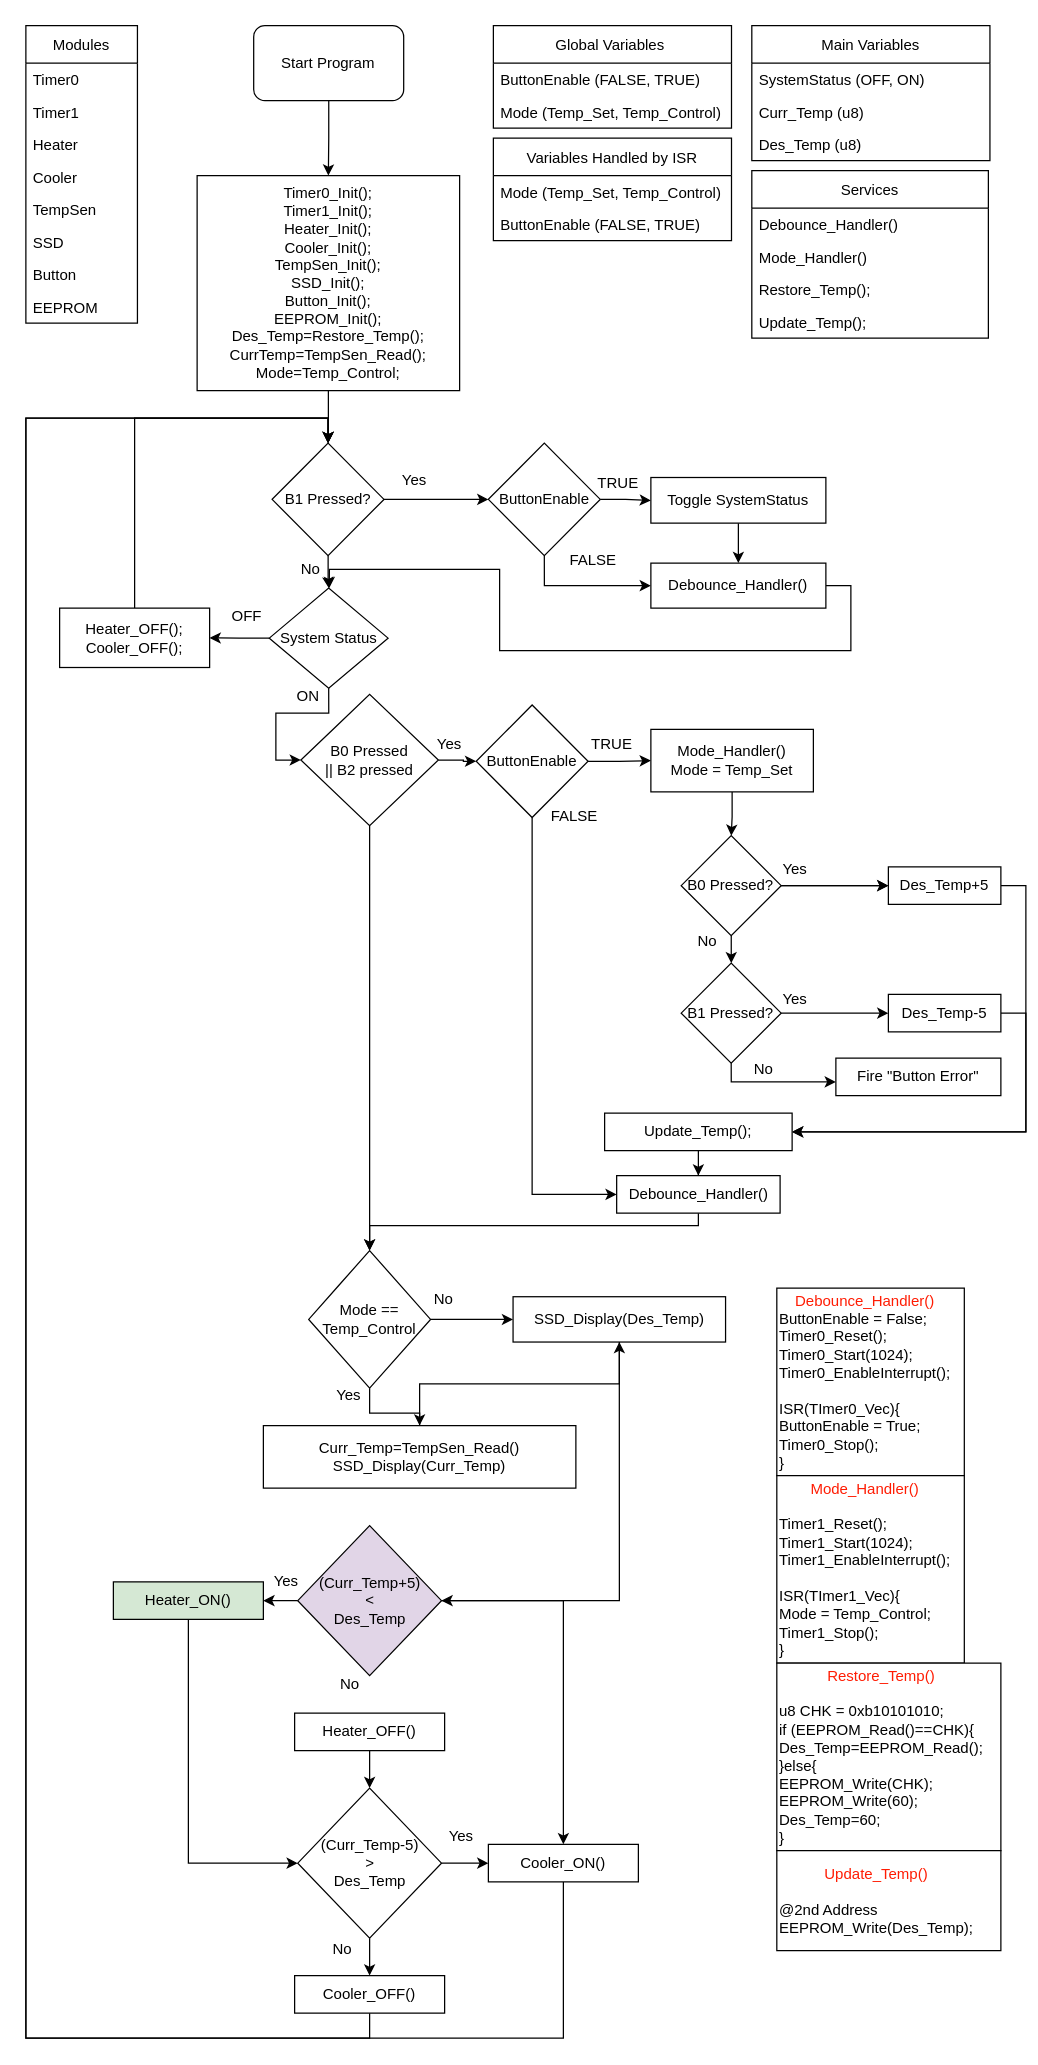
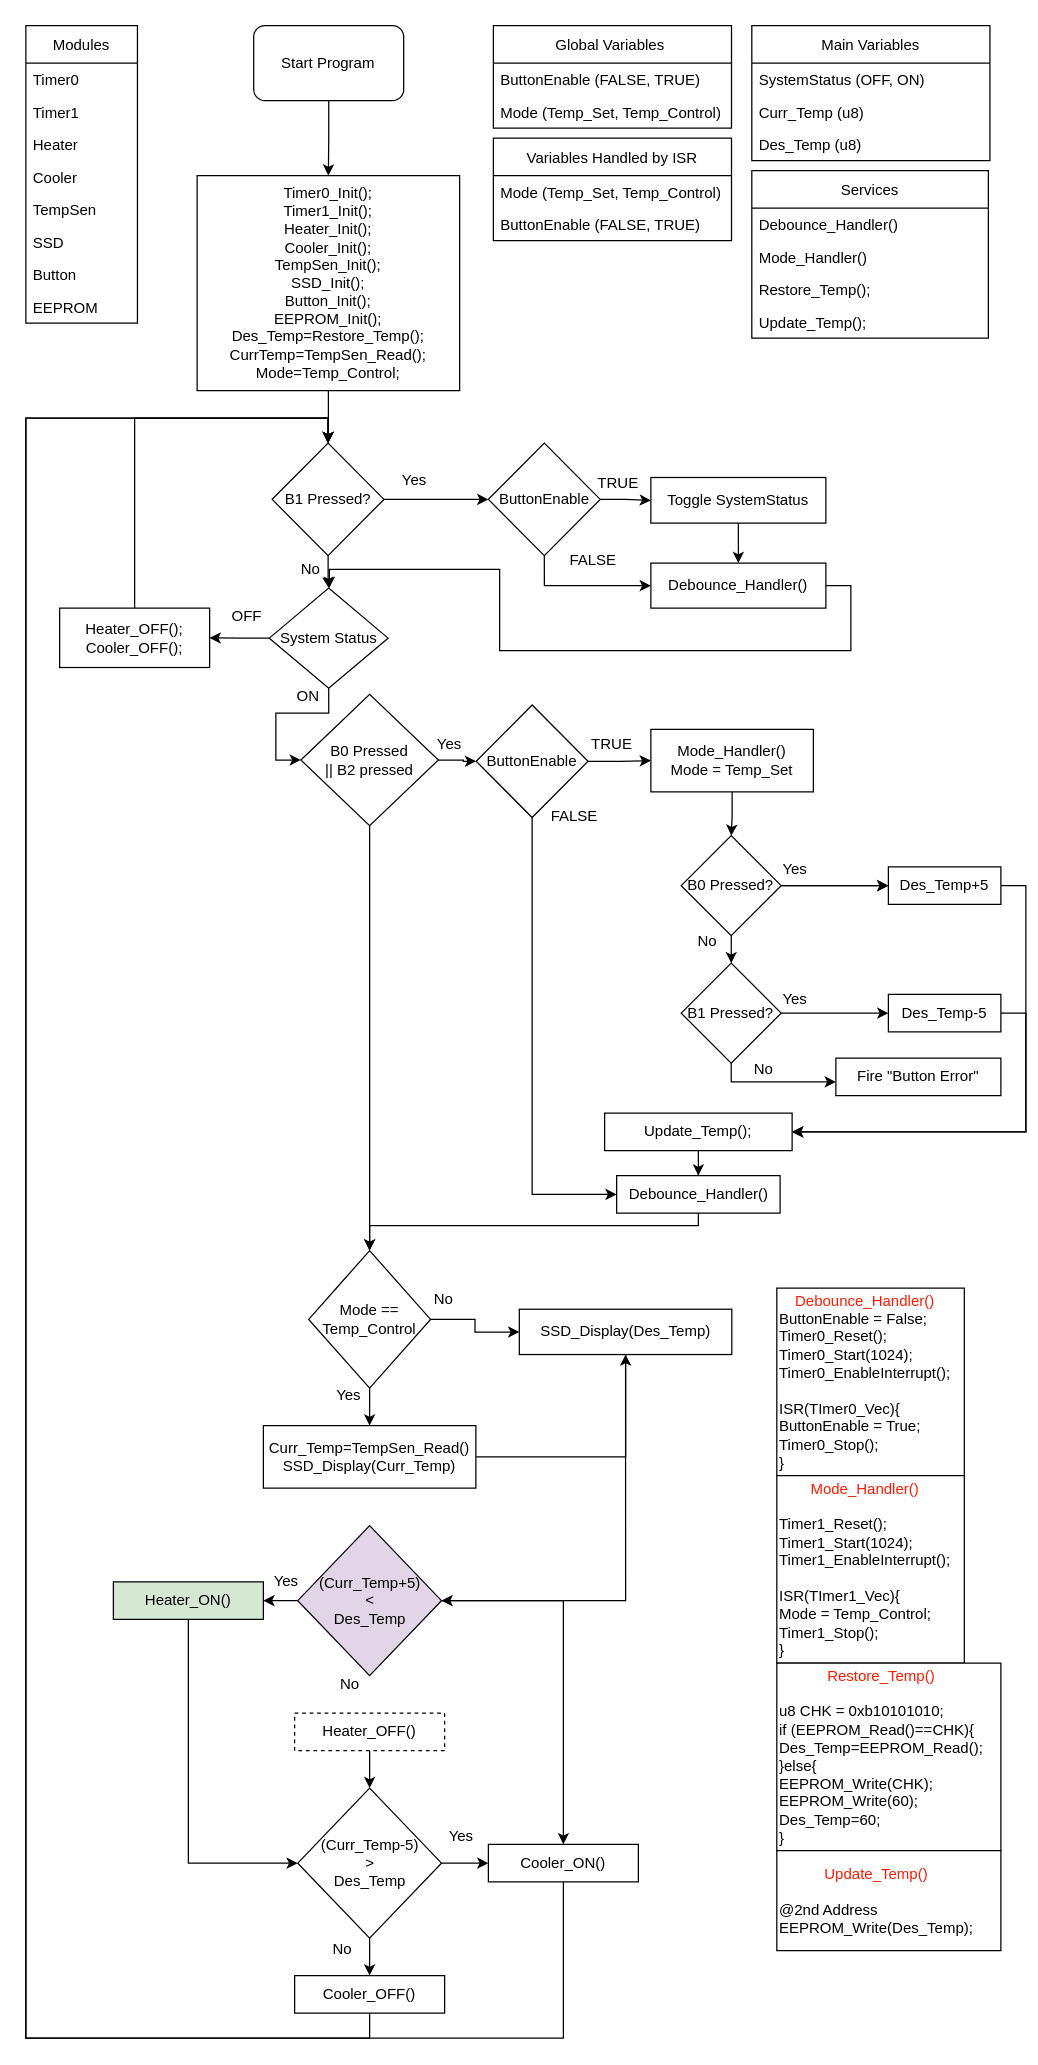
node "SSD_Display(Des_Temp)": moved (619, 1319) -> (625, 1332)
node "Curr_Temp=TempSen_Read() SSD_Display(Curr_Temp)": size 313x63 -> 213x63
node "Heater_OFF()": style solid -> dashed
